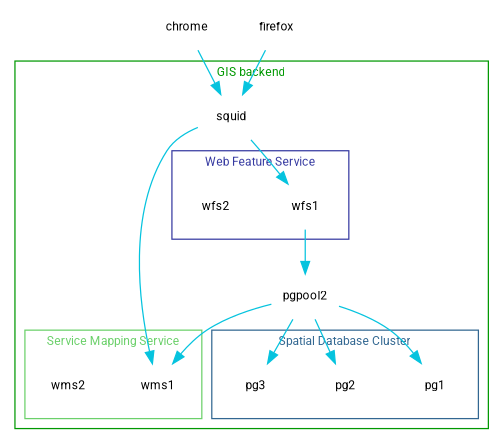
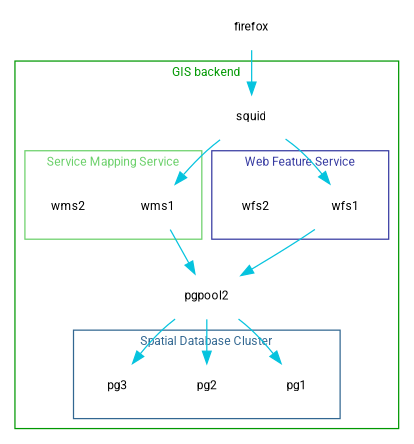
node "chrome": removed
edge "pgpool2" -> "wms1": reversed
